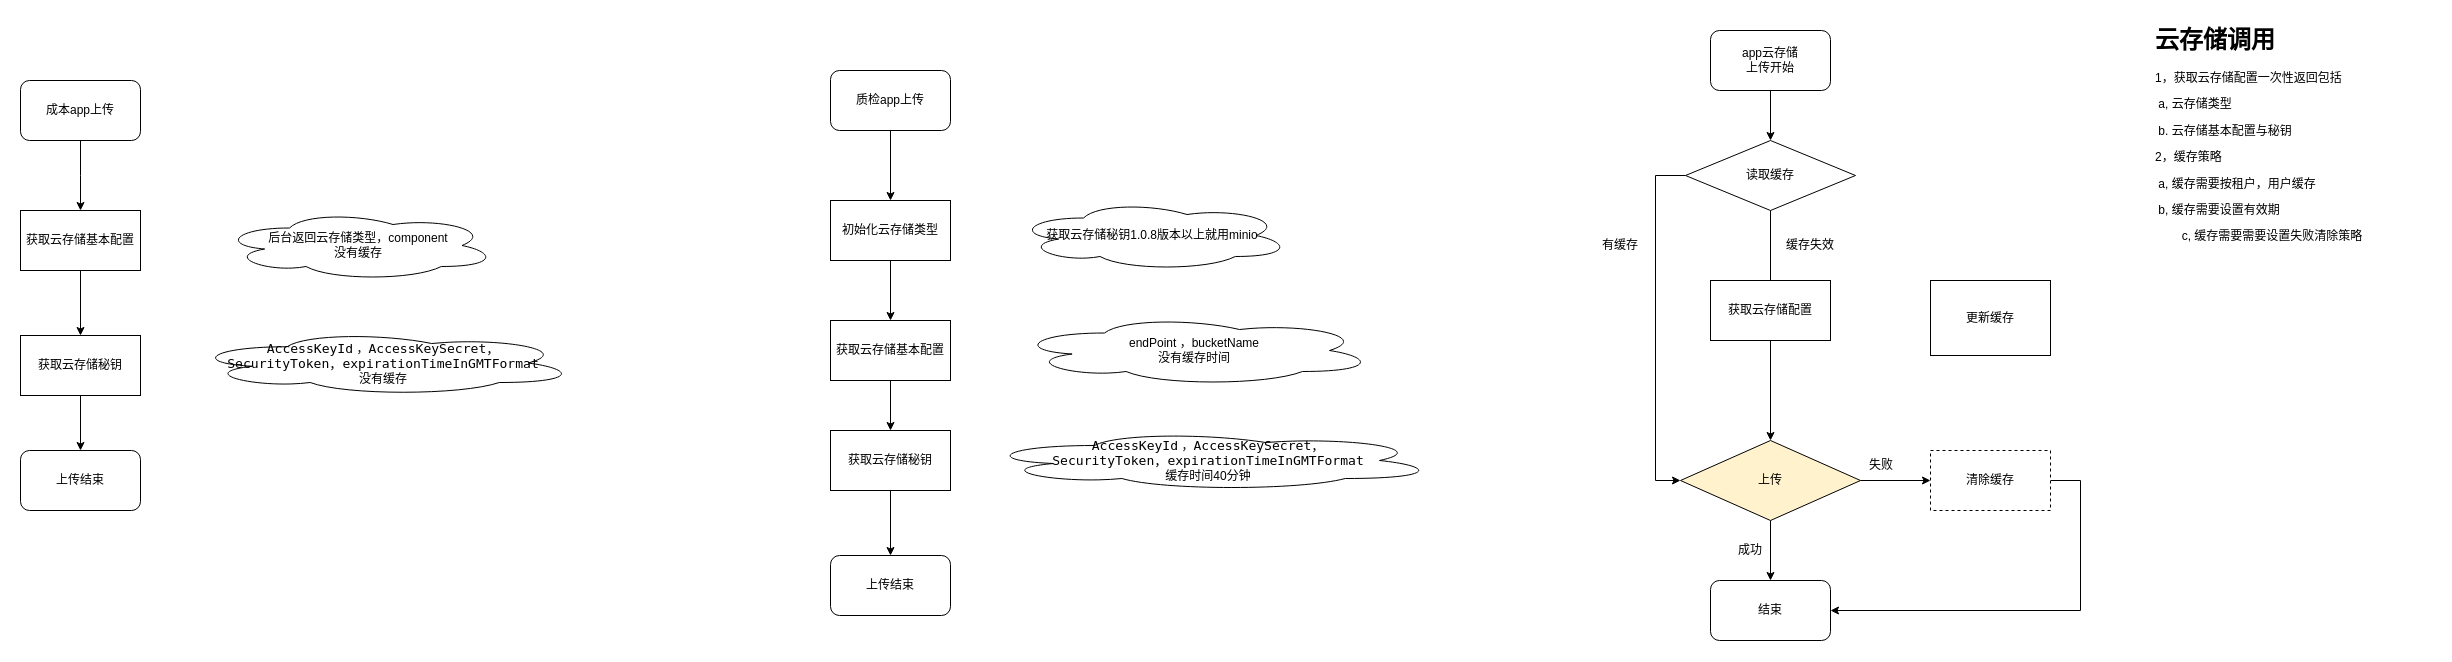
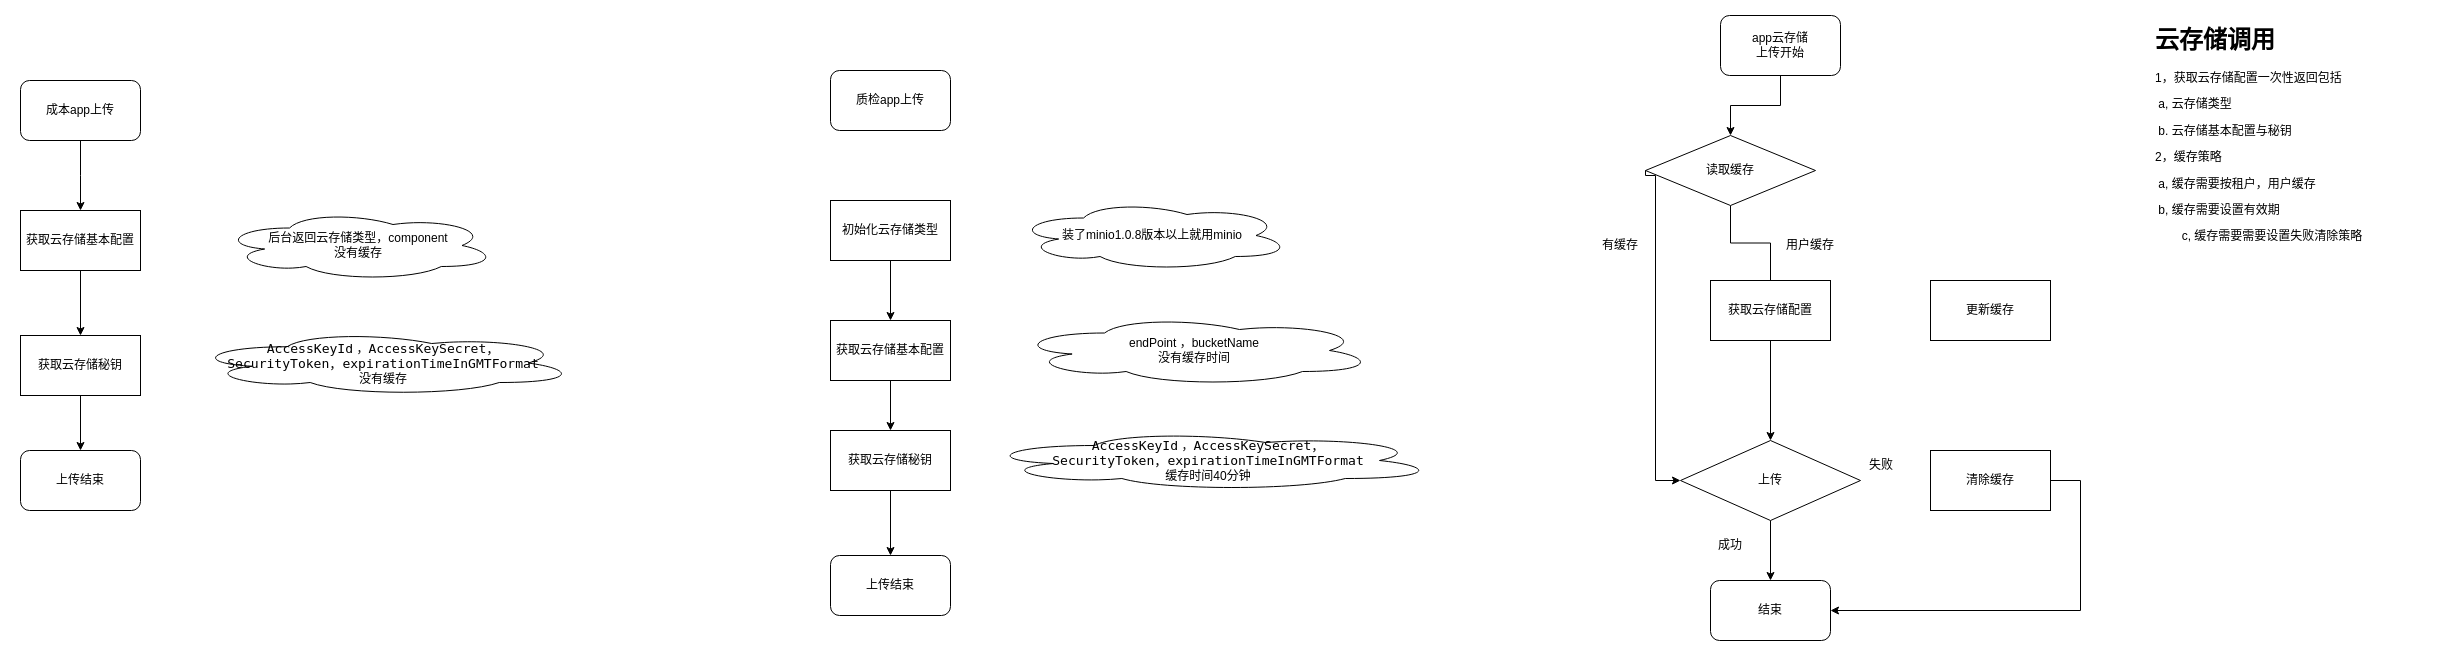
node "app云存储 上传开始": moved (1771, 61) -> (1781, 46)
edge "质检app上传" -> "初始化云存储类型": removed
node "读取缓存": moved (1771, 176) -> (1731, 171)
node "获取云存储秘钥1.0.8版本以上就用minio": label "获取云存储秘钥1.0.8版本以上就用minio" -> "装了minio1.0.8版本以上就用minio"
node "缓存失效": label "缓存失效" -> "用户缓存"
node "更新缓存": size 120x75 -> 120x60
node "上传": fillcolor #fff2cc -> #ffffff
edge "上传" -> "清除缓存": removed
node "清除缓存": style dashed -> solid
node "成功": moved (1751, 551) -> (1731, 546)
